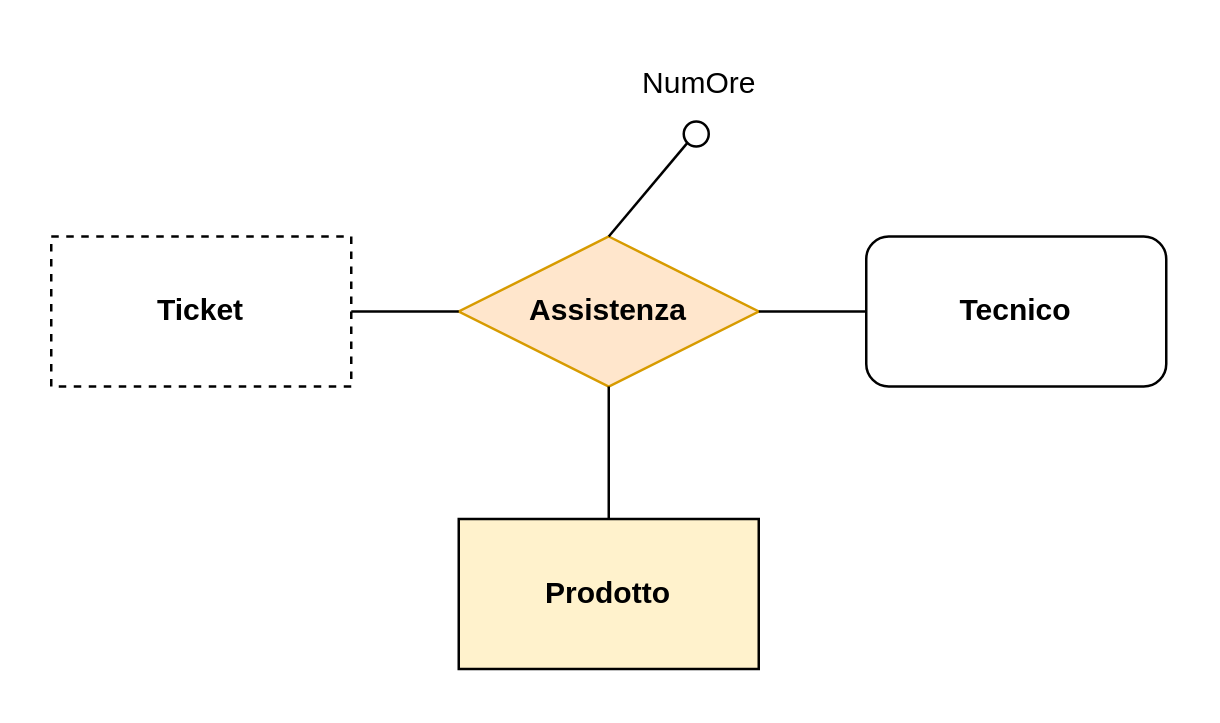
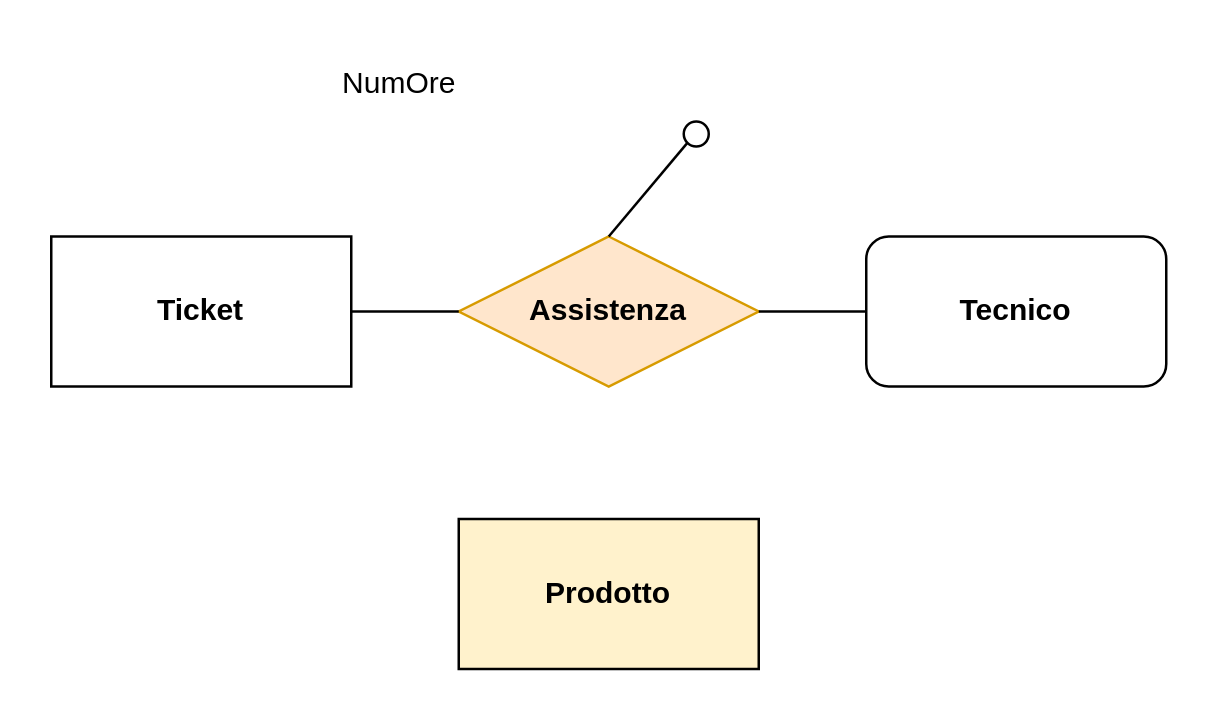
node "NumOre": moved (698, 84) -> (398, 84)
node "Ticket": style dashed -> solid
edge "Assistenza" -- "Prodotto": removed
